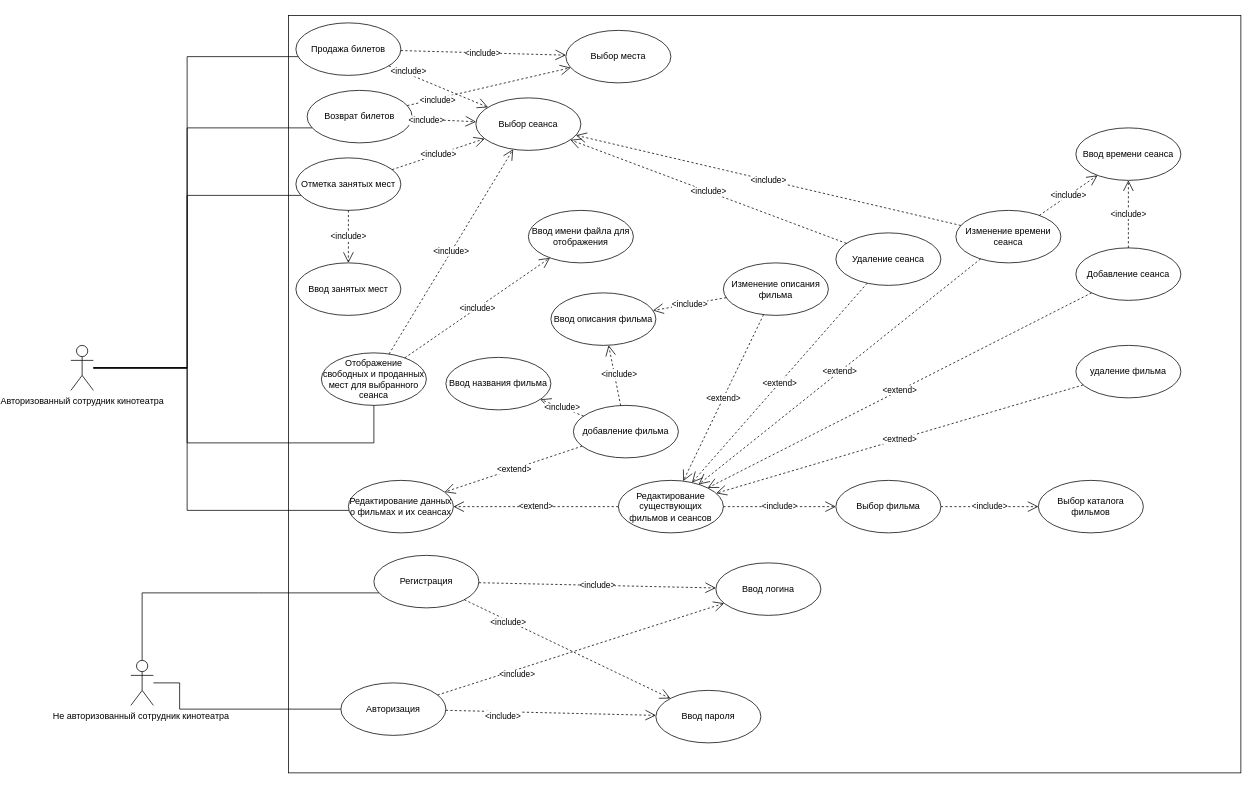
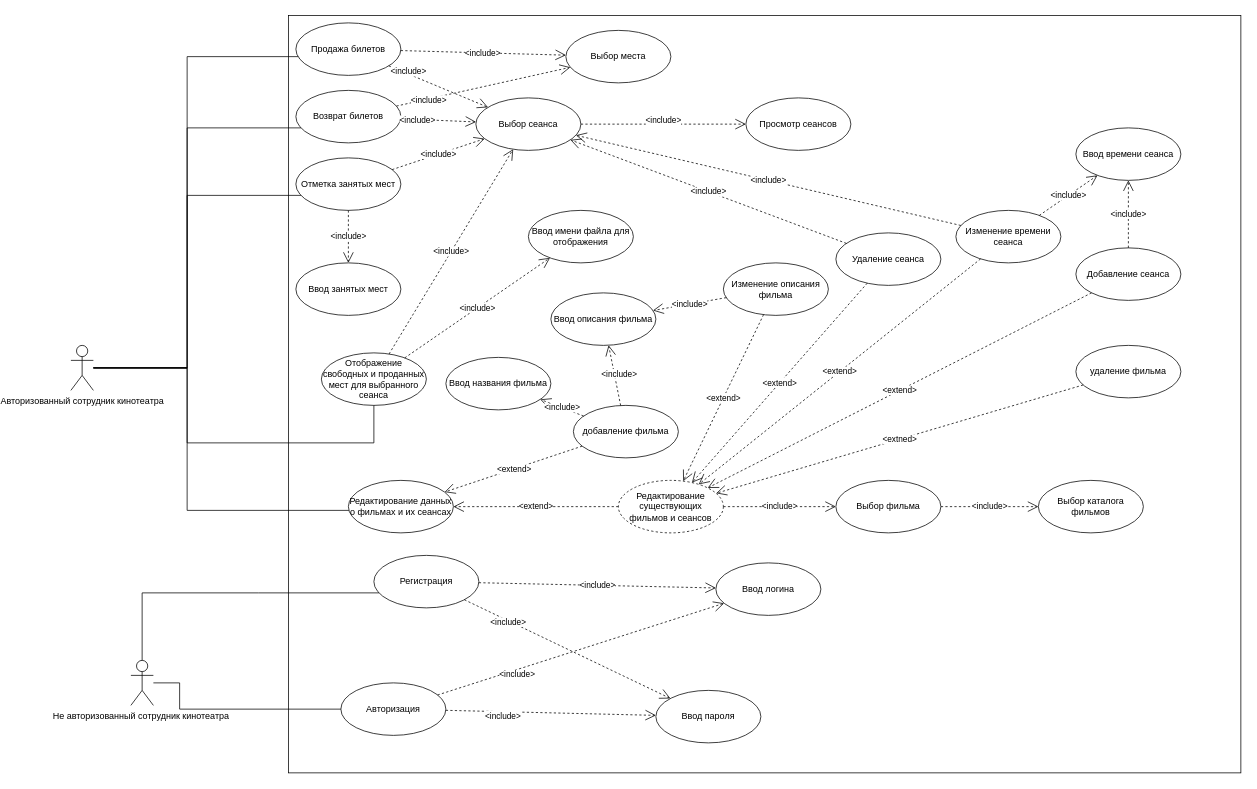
node "Возврат билетов": moved (360, 117) -> (348, 117)
edge "Выбор сеанса" -> "Просмотр сеансов": added, label "<include>"
node "Просмотр сеансов": added
node "Редактирование существующих фильмов и сеансов": style solid -> dashed
